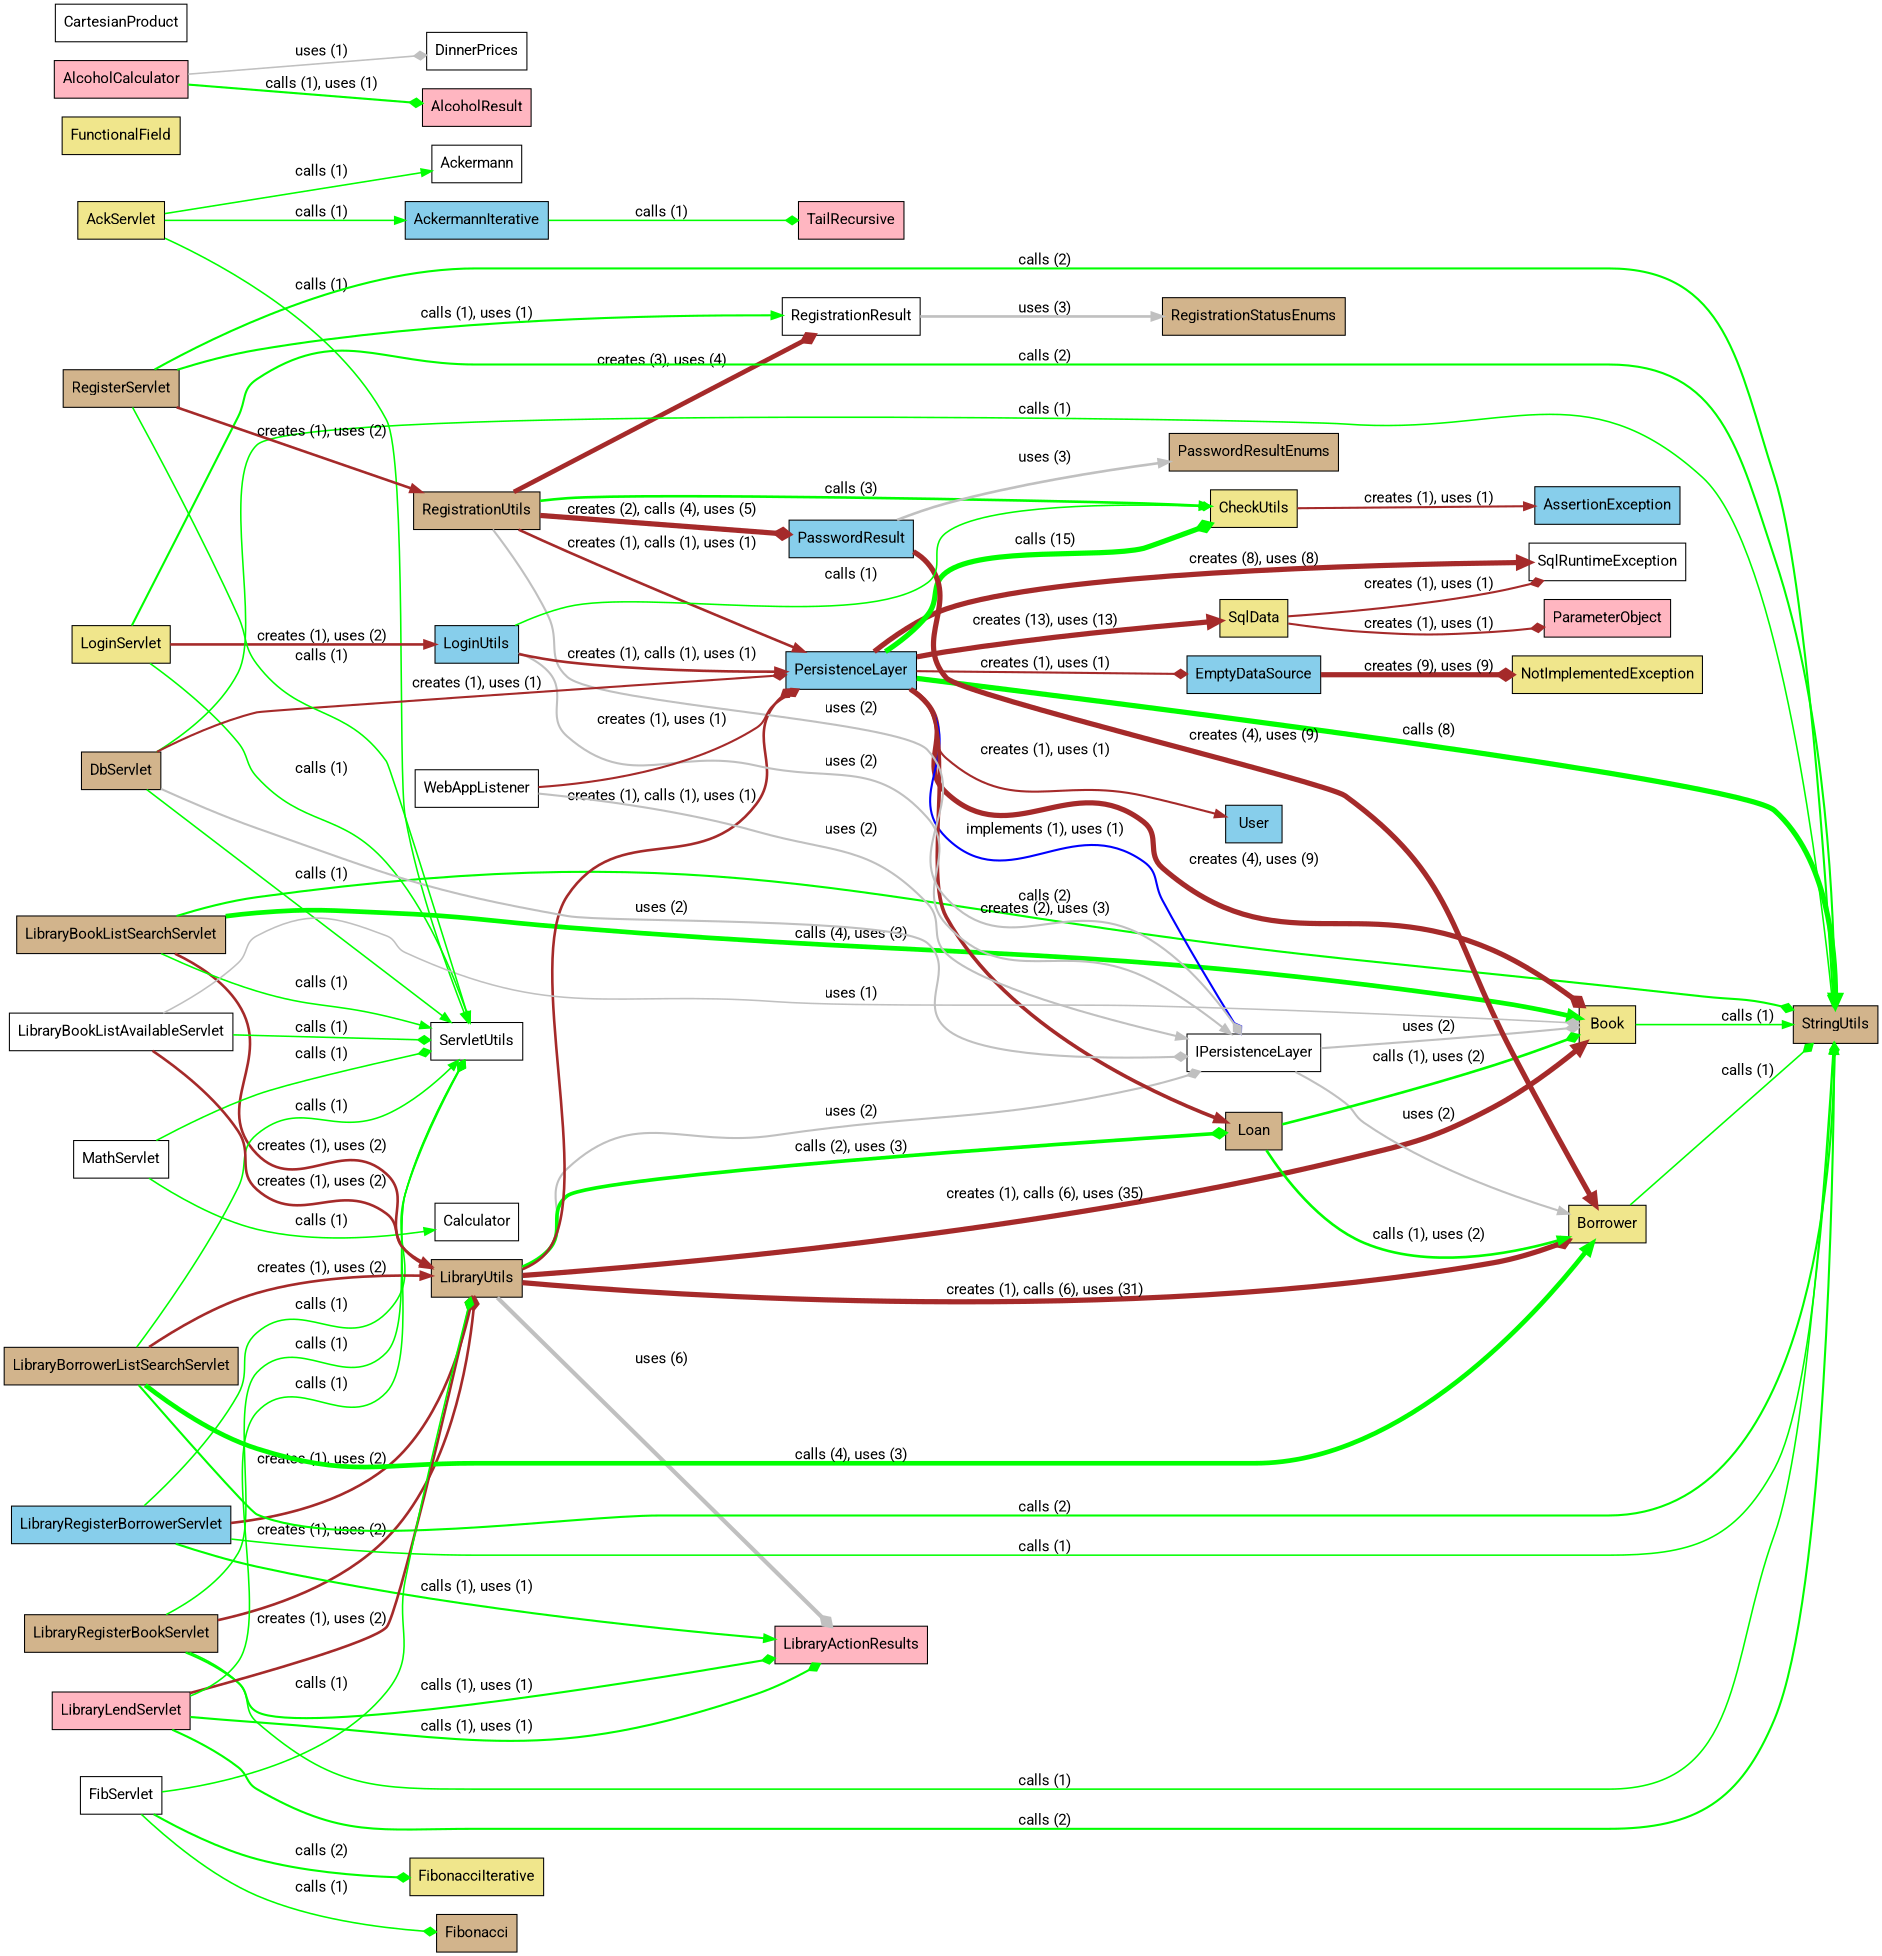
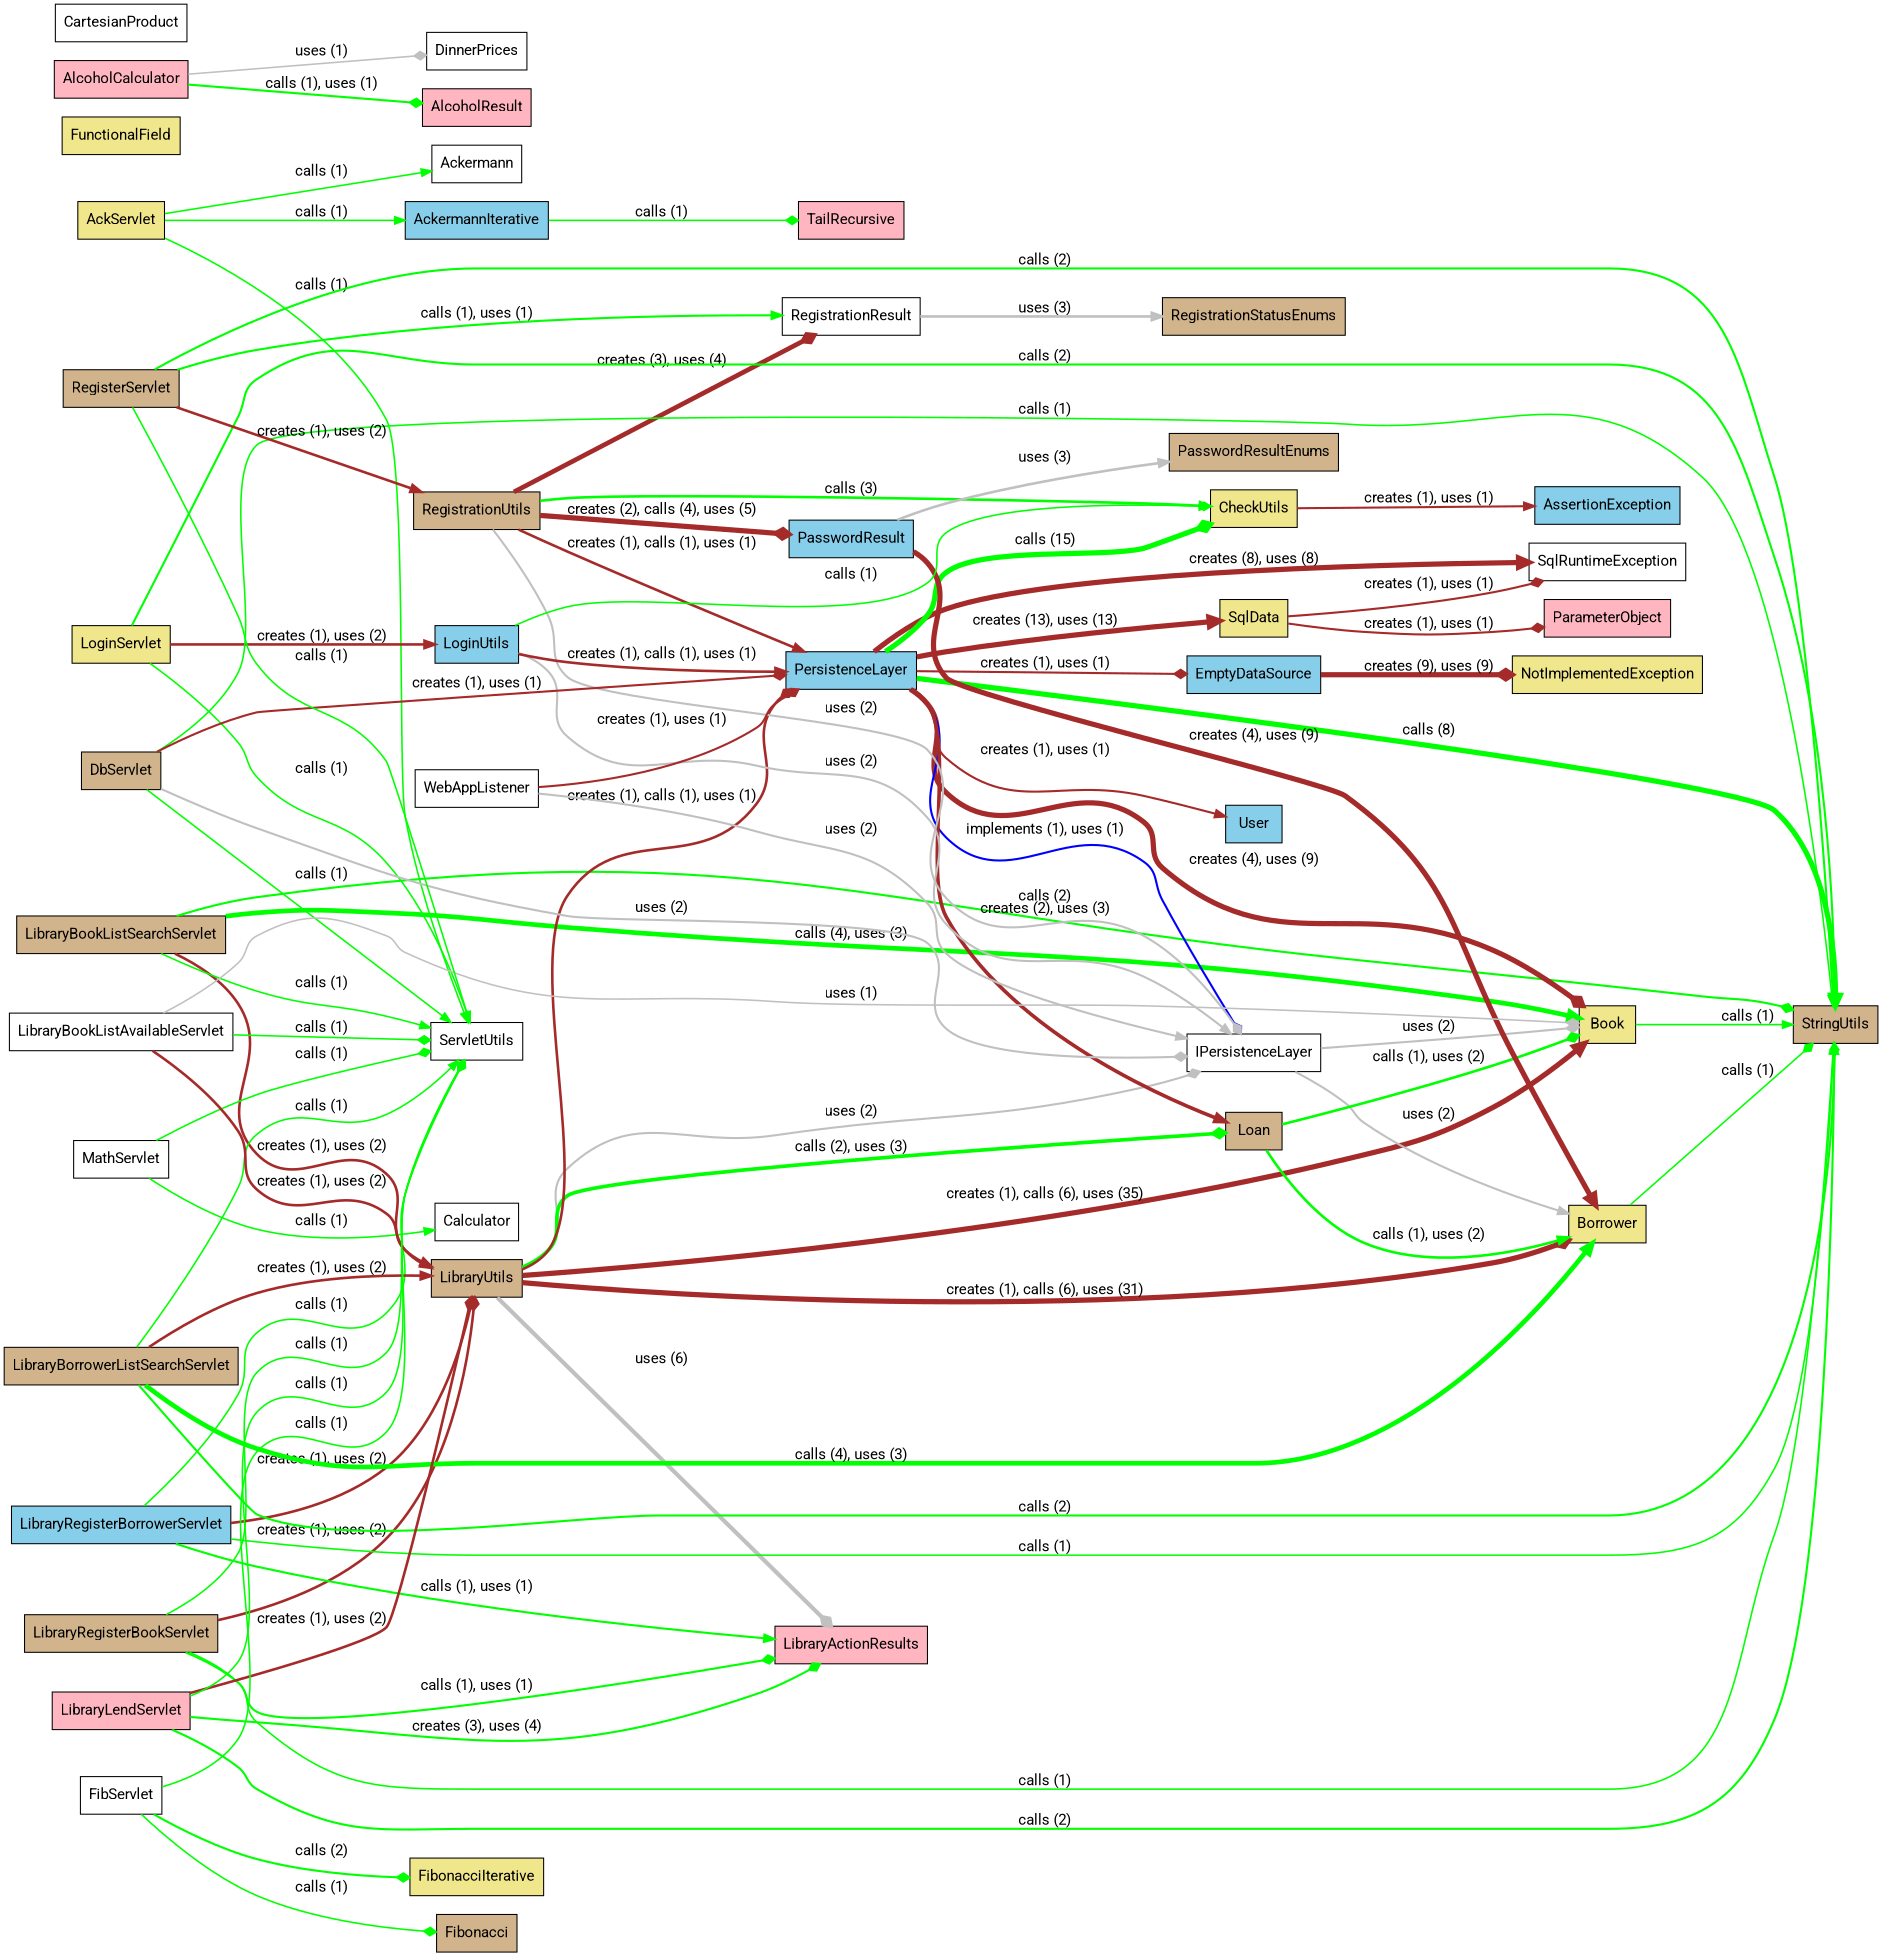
edge "FibServlet" -> "LibraryUtils": now "FibServlet" -> "ServletUtils"
edge "LibraryLendServlet" -> "LibraryActionResults": label "calls (1), uses (1)" -> "creates (3), uses (4)"
